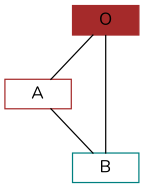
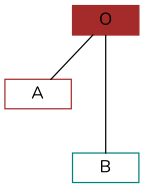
edge "A" -- "B": removed
